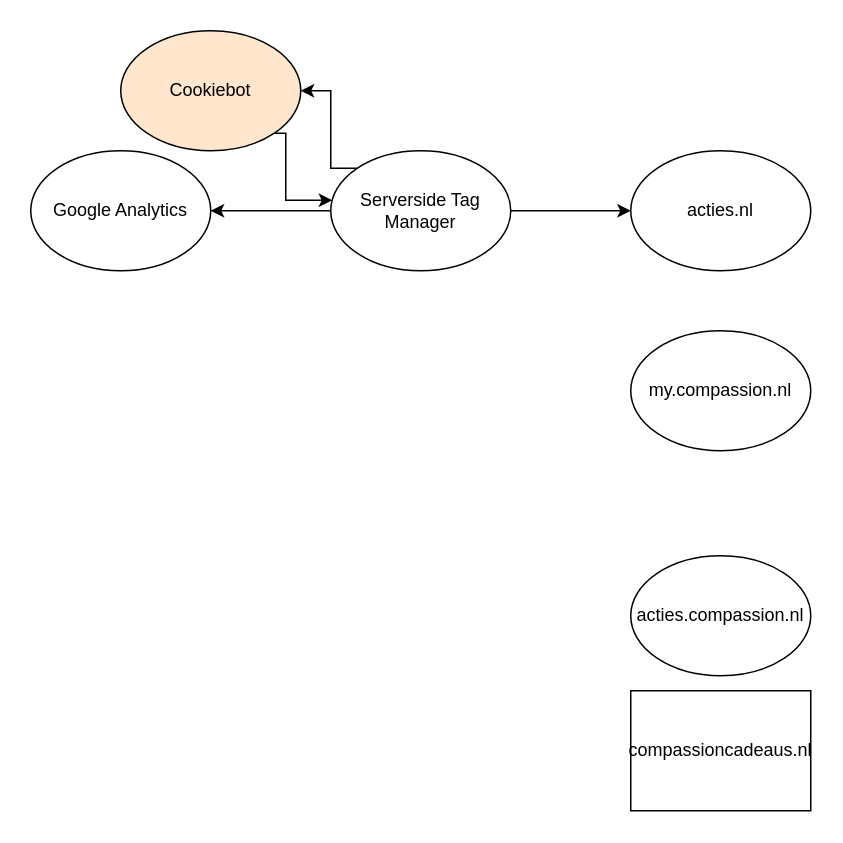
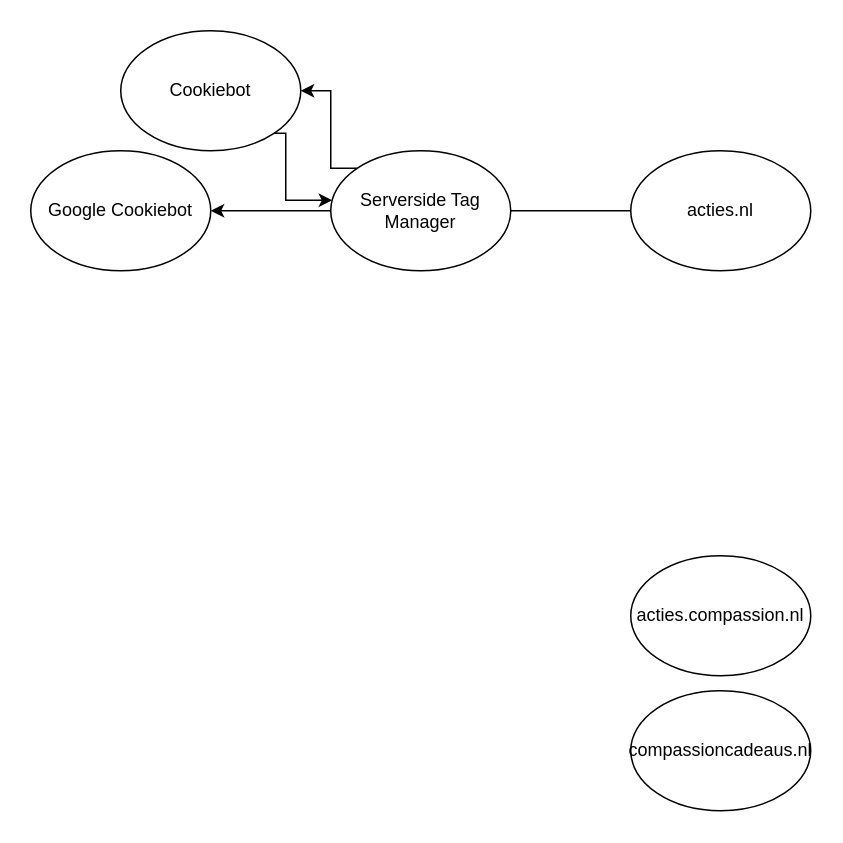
node "Cookiebot": fillcolor #ffe6cc -> #ffffff
node "Google Analytics": label "Google Analytics" -> "Google Cookiebot"
edge "Serverside Tag Manager" -> "acties.nl": arrowhead classic -> none
node "my.compassion.nl": removed
node "compassioncadeaus.nl": shape rectangle -> ellipse
